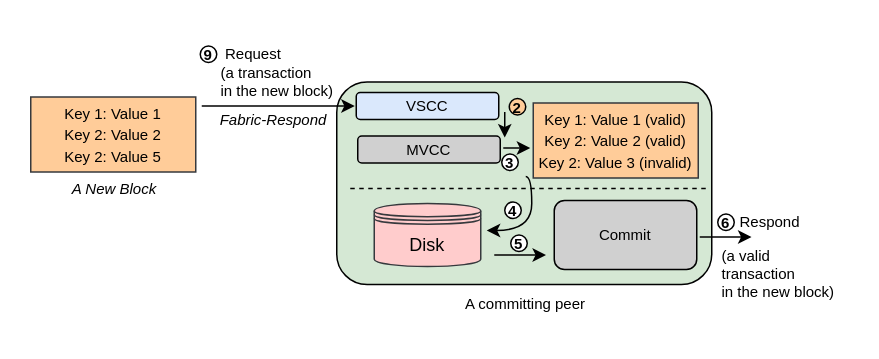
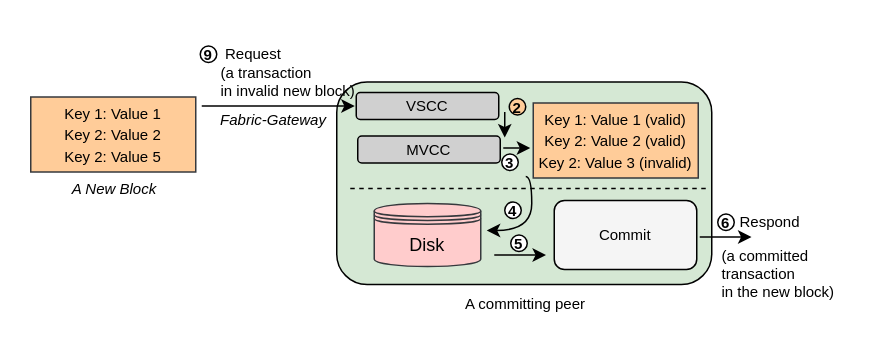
node "(a transaction in the new block)": label "(a transaction in the new block)" -> "(a transaction in invalid new block)"
node "VSCC": fillcolor #dae8fc -> #d0d0d0
node "Fabric-Respond": label "Fabric-Respond" -> "Fabric-Gateway"
node "Commit": fillcolor #d0d0d0 -> #f5f5f5
node "(a valid transaction in the new block)": label "(a valid transaction in the new block)" -> "(a committed transaction in the new block)"
